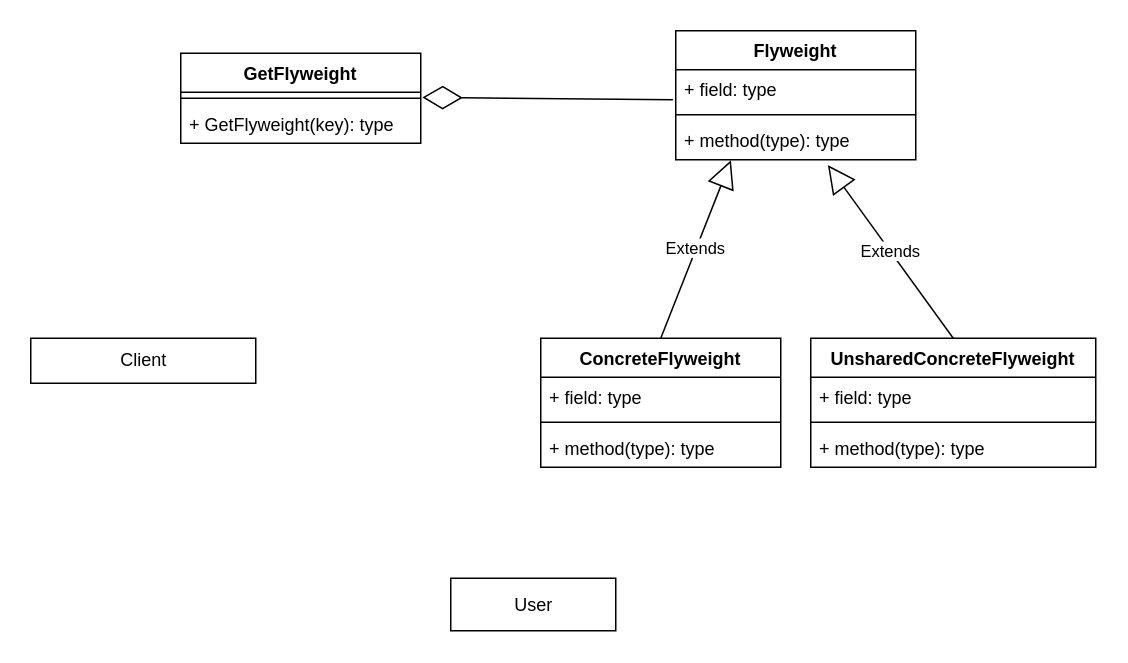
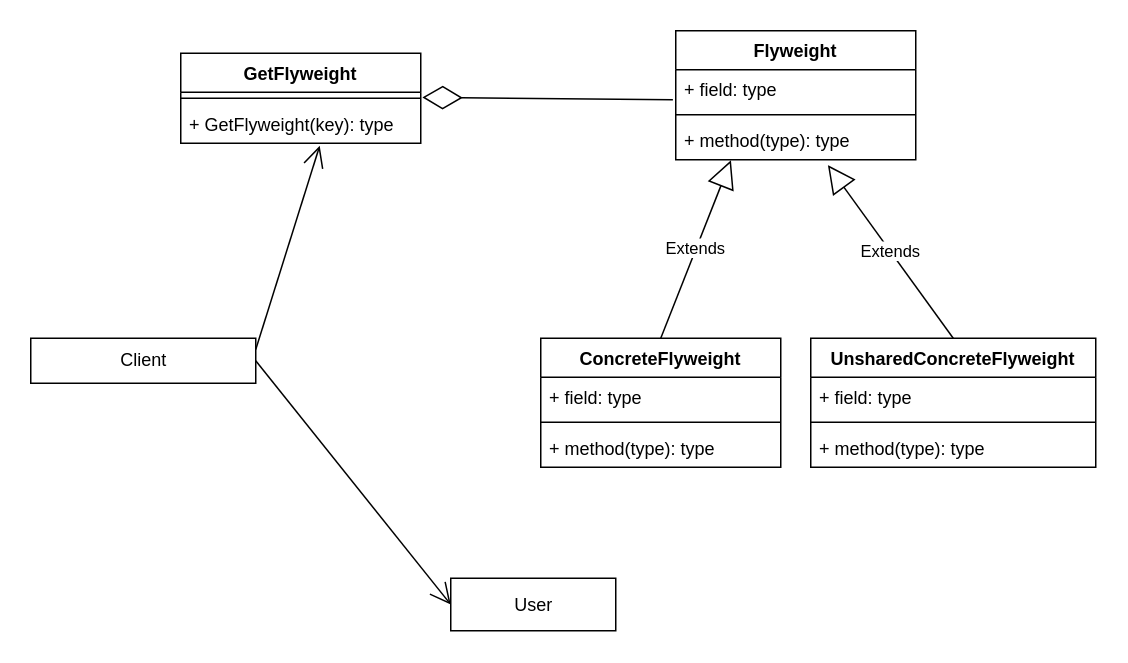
edge "Client" -> "+ GetFlyweight(key): type": added
edge "Client" -> "User": added
